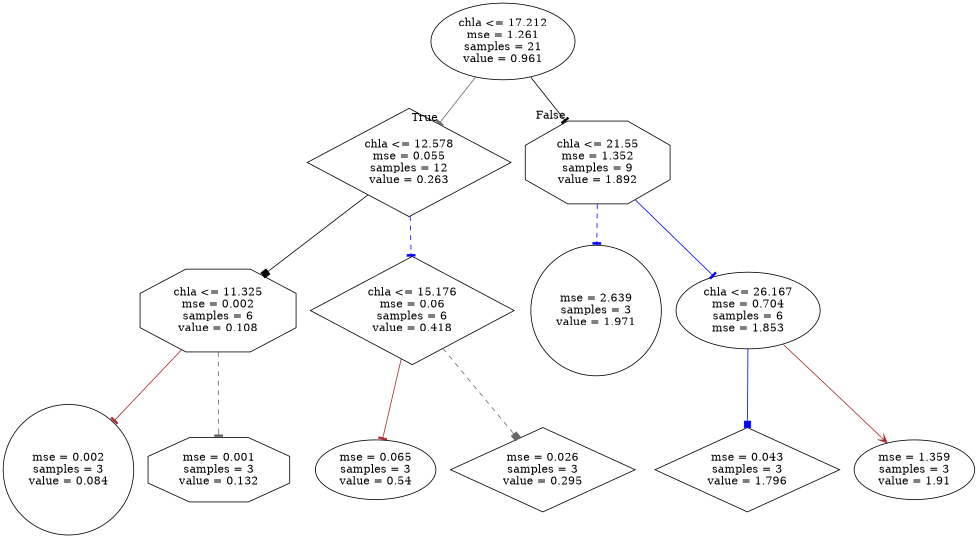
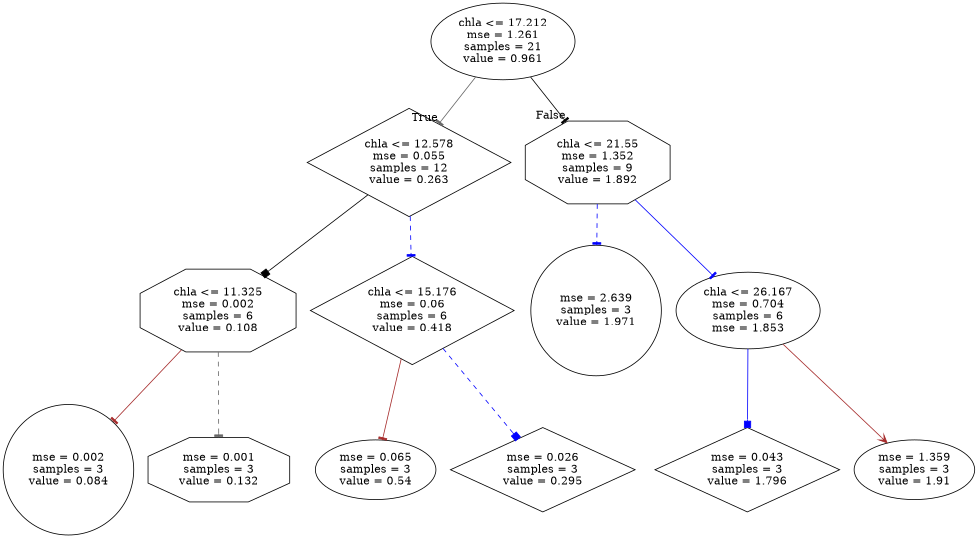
edge "chla <= 15.176 mse = 0.06 samples = 6 value = 0.418" -> "mse = 0.026 samples = 3 value = 0.295": color gray40 -> blue
